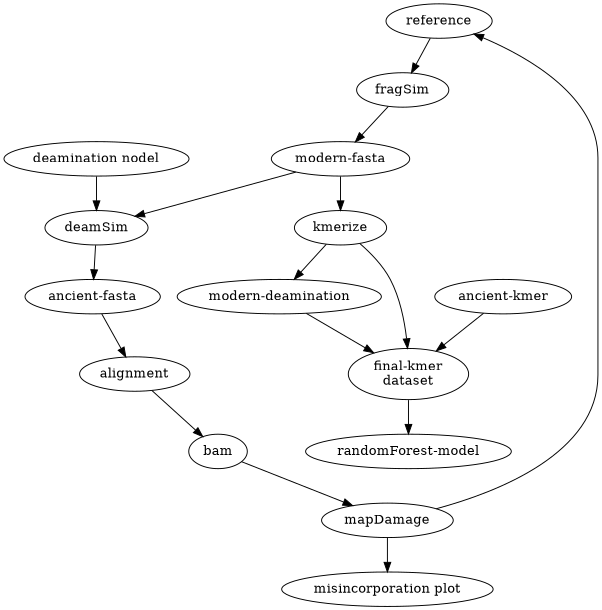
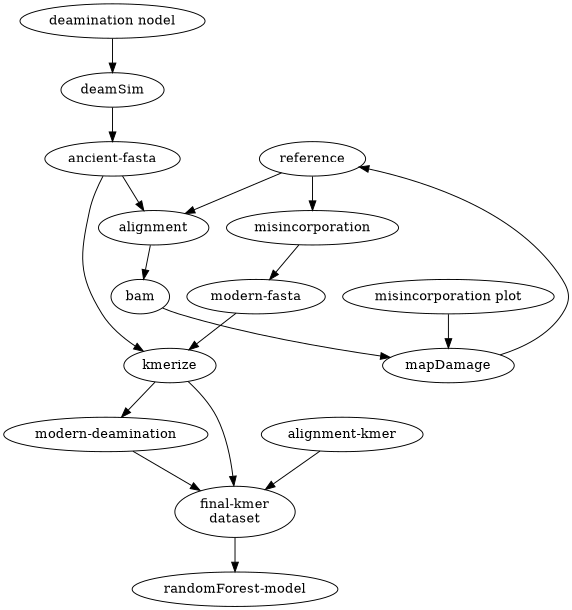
node "fragSim": label "fragSim" -> "misincorporation"
edge "reference" -> "alignment": added
edge "modern-fasta" -> "deamSim": removed
edge "ancient-fasta" -> "kmerize": added
node "ancient-kmer": label "ancient-kmer" -> "alignment-kmer"
edge "mapDamage" -> "misincorporation plot": reversed
